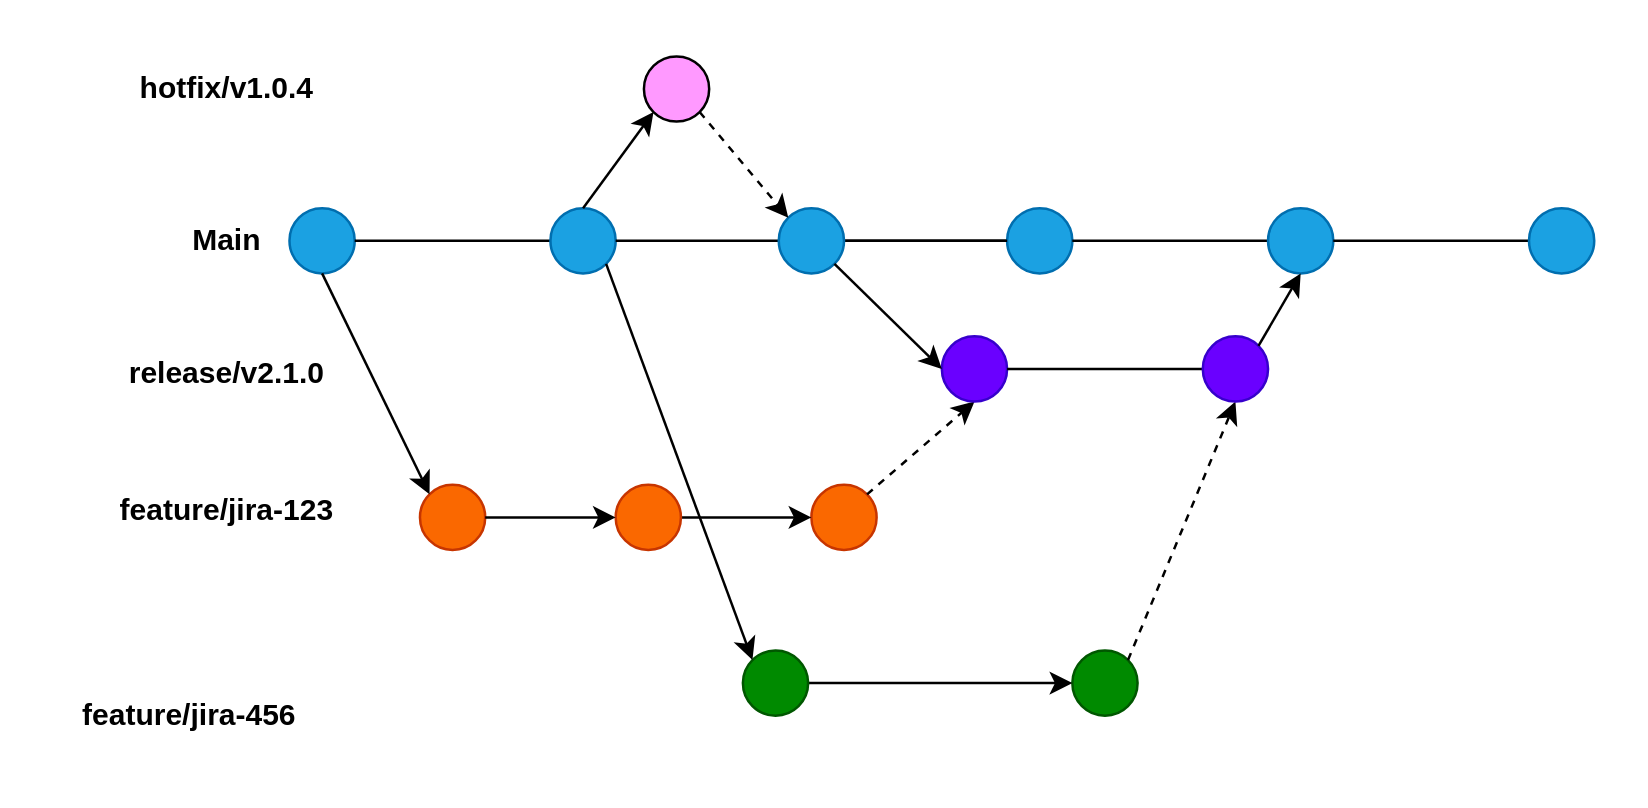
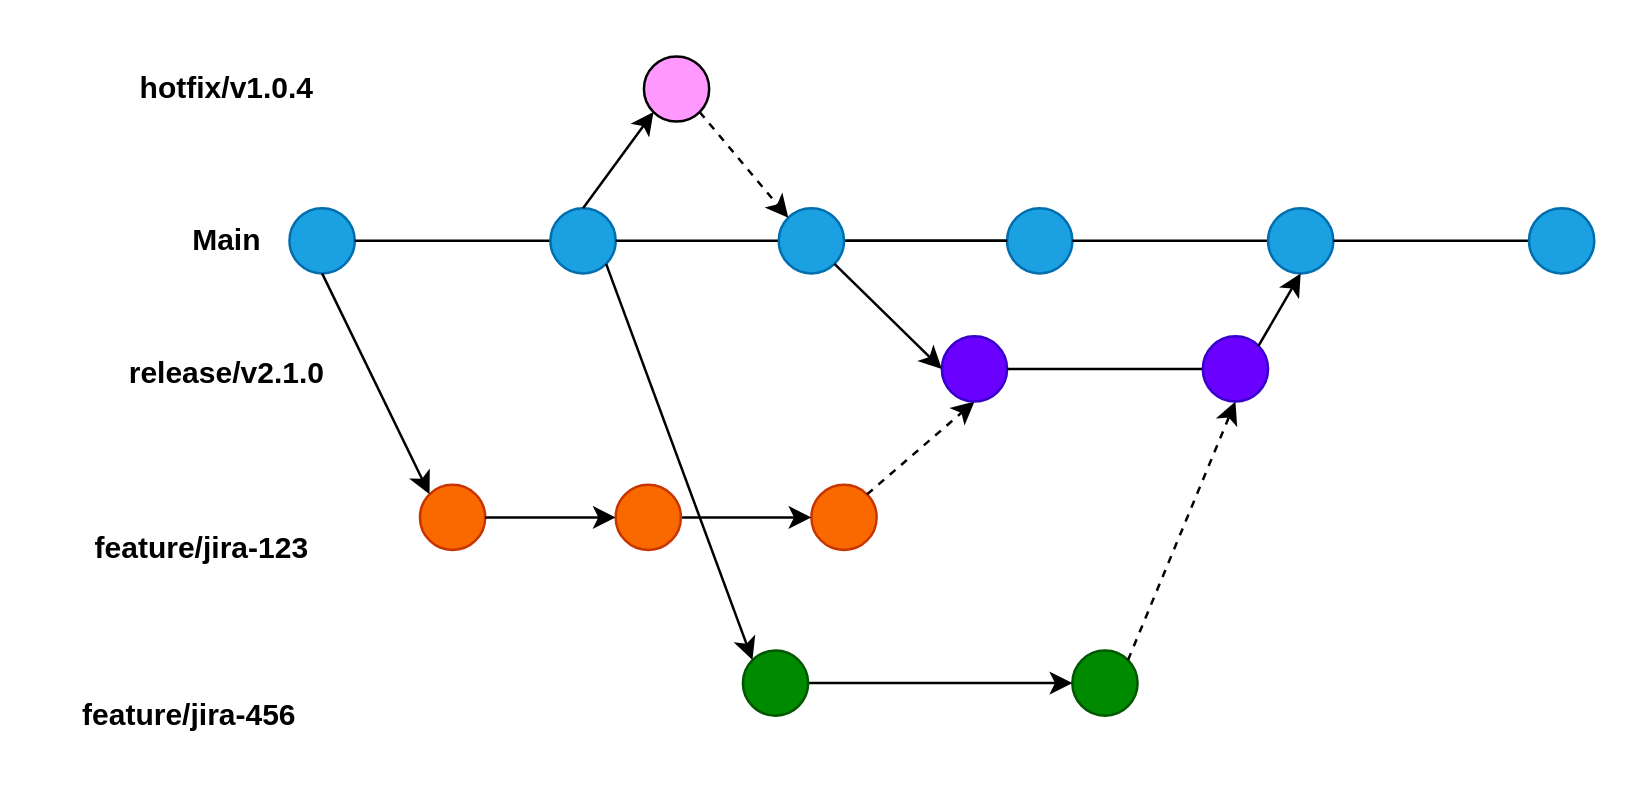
node "feature/jira-123": moved (227, 512) -> (202, 550)
